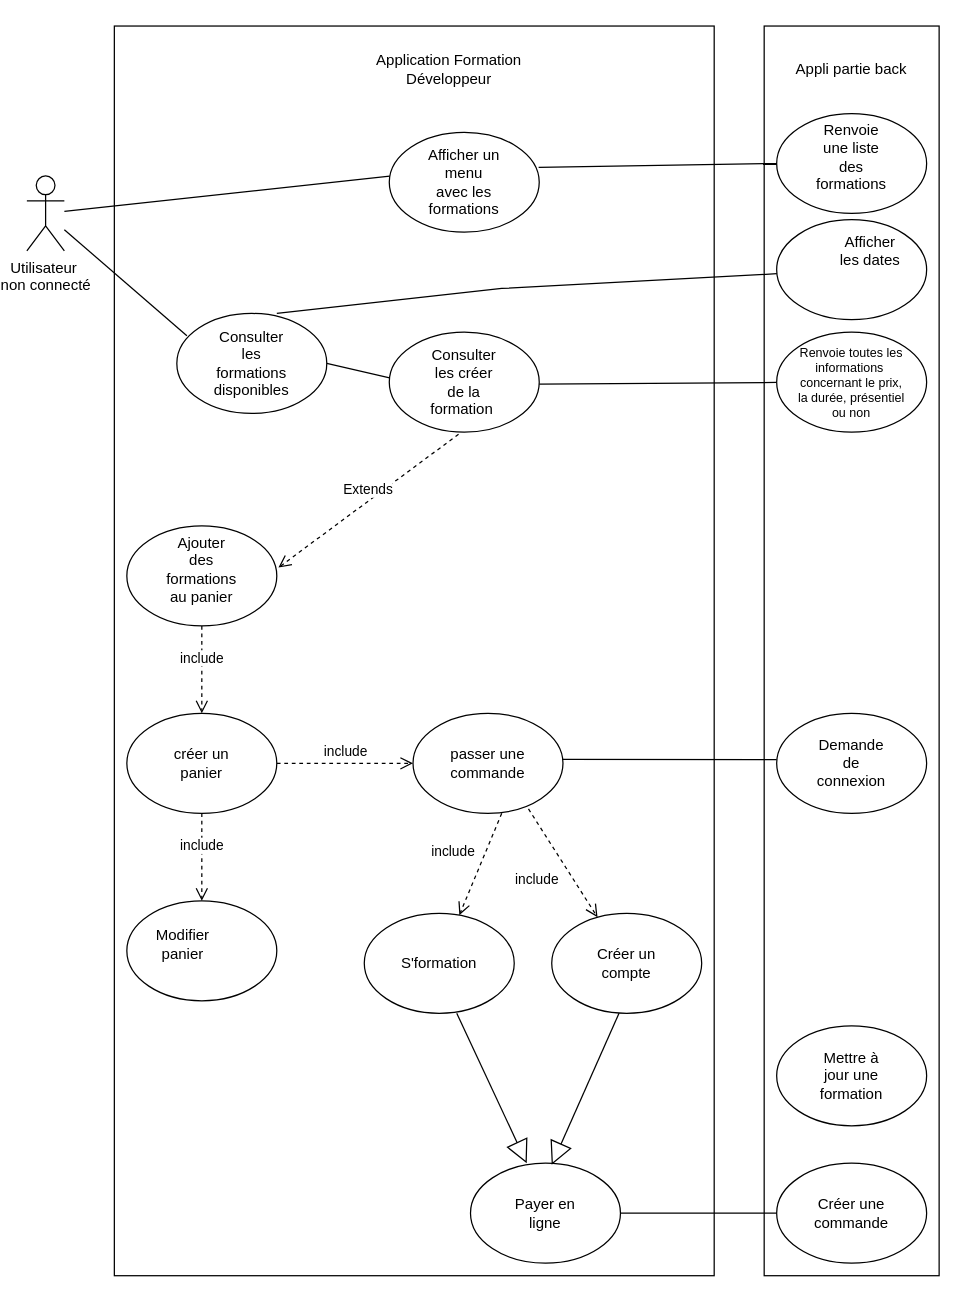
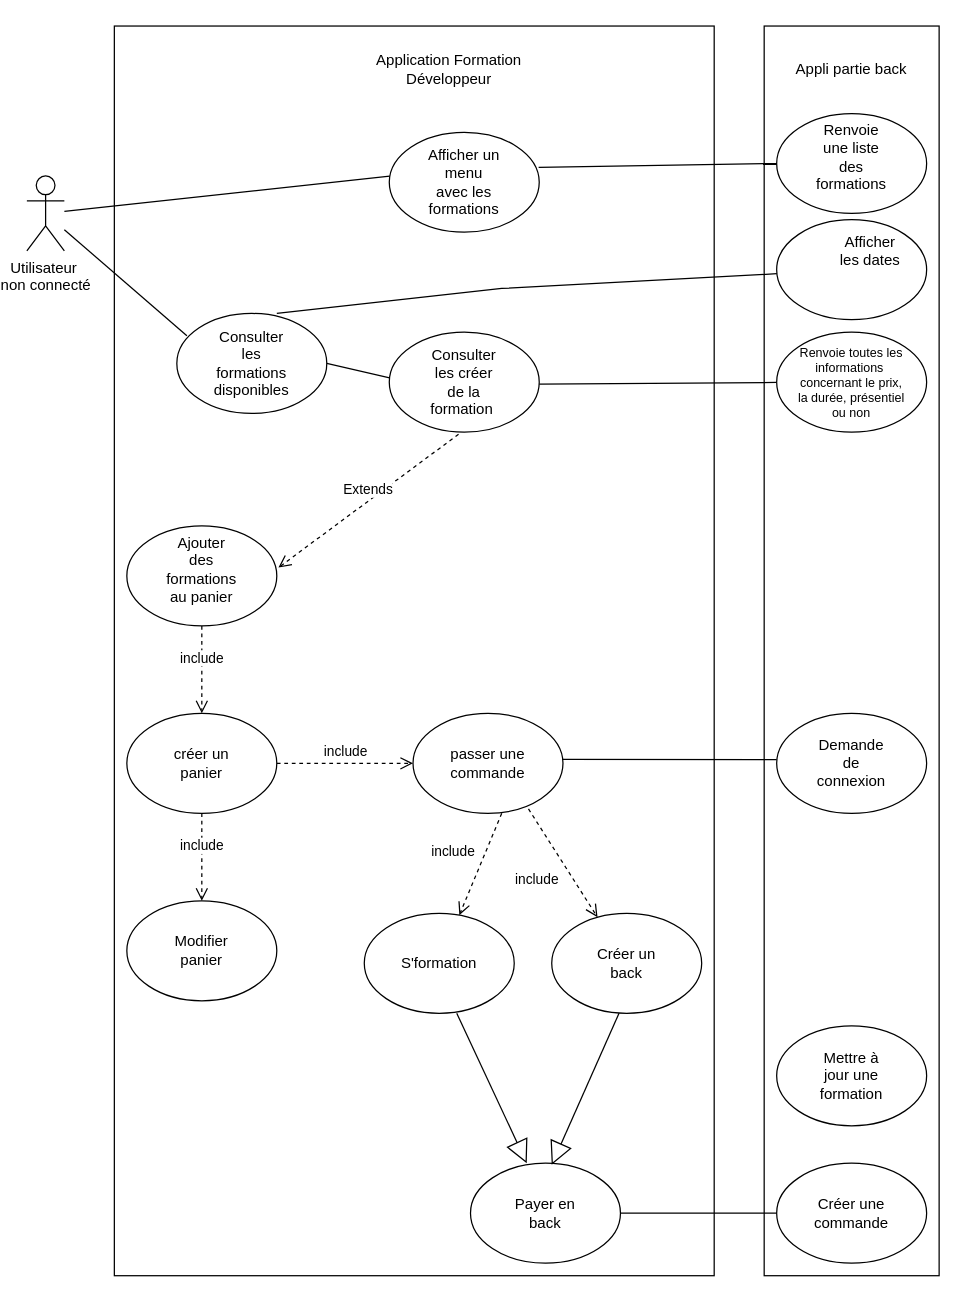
node "Modifier panier": moved (183, 944) -> (202, 951)
node "Créer un compte": label "Créer un compte" -> "Créer un back"
node "Payer en ligne": label "Payer en ligne" -> "Payer en back"
